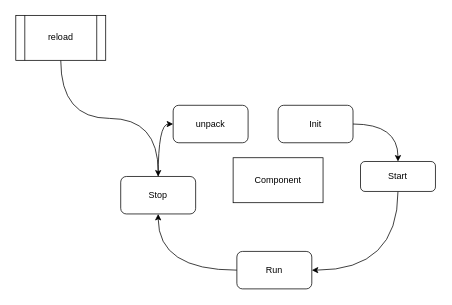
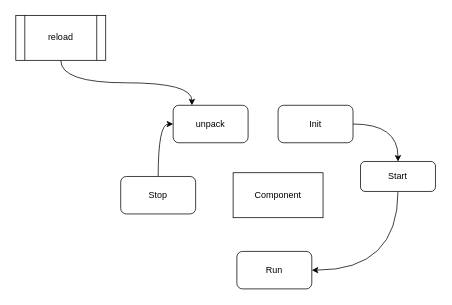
edge "reload" -> "Stop": now "reload" -> "unpack"
node "Component": moved (278, 180) -> (278, 195)
edge "Run" -> "Stop": removed
